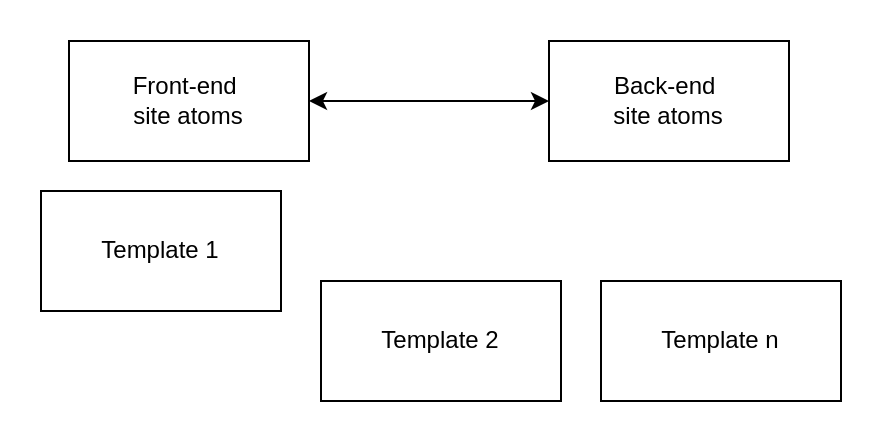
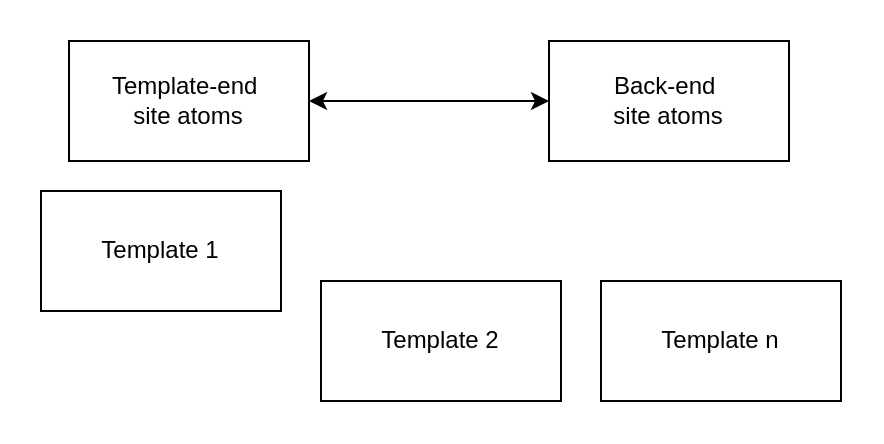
node "Front-end site atoms": label "Front-end site atoms" -> "Template-end site atoms"
